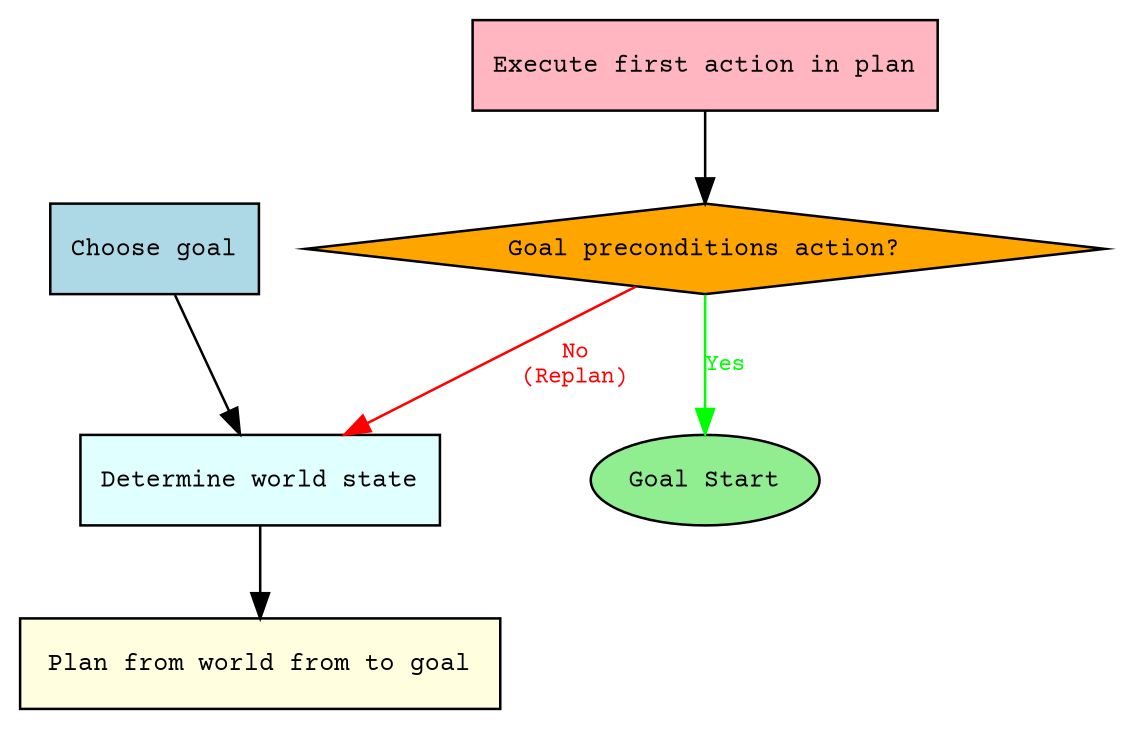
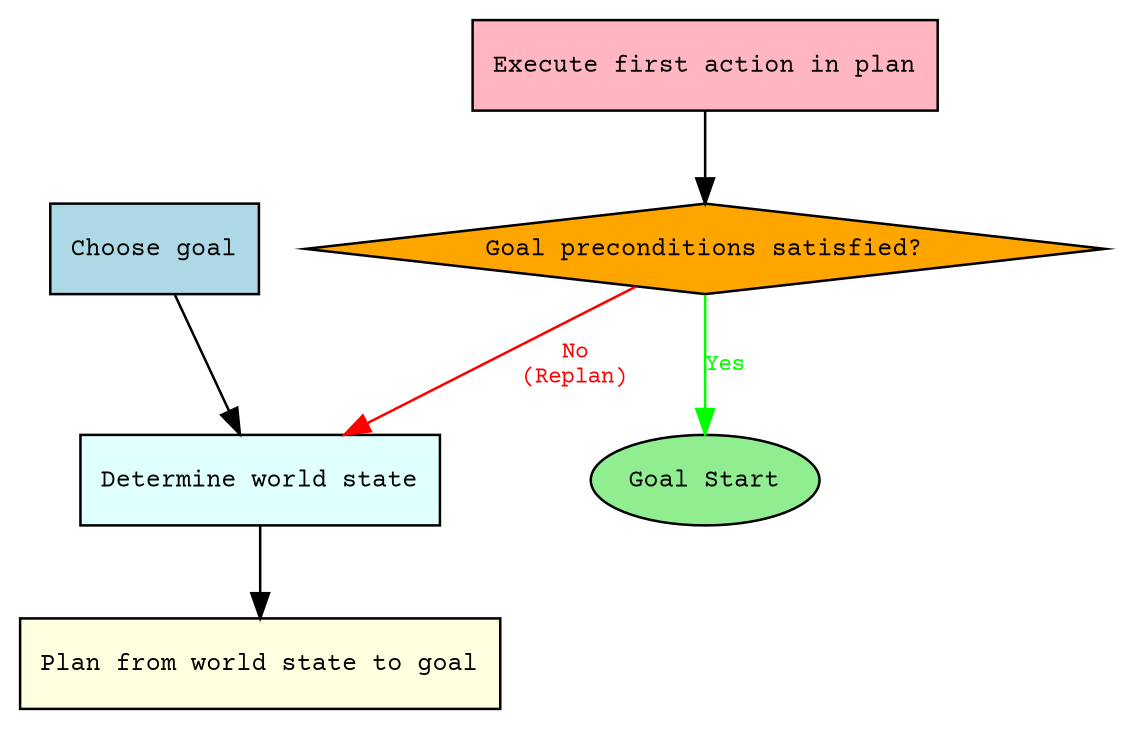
node "Goal preconditions action?": label "Goal preconditions action?" -> "Goal preconditions satisfied?"
node "Plan from world from to goal": label "Plan from world from to goal" -> "Plan from world state to goal"
